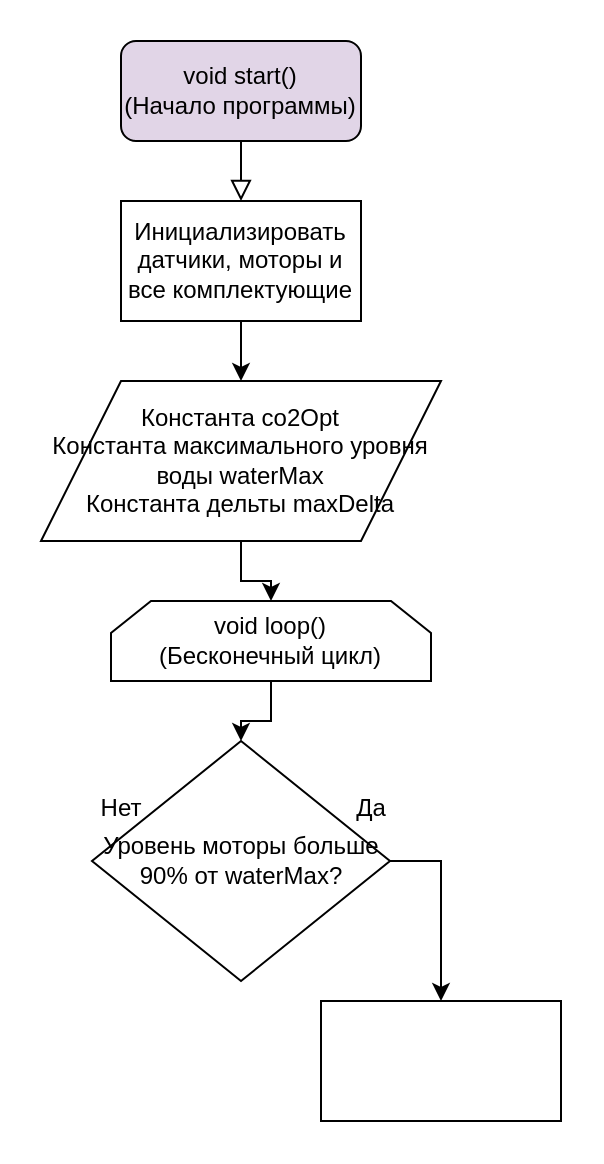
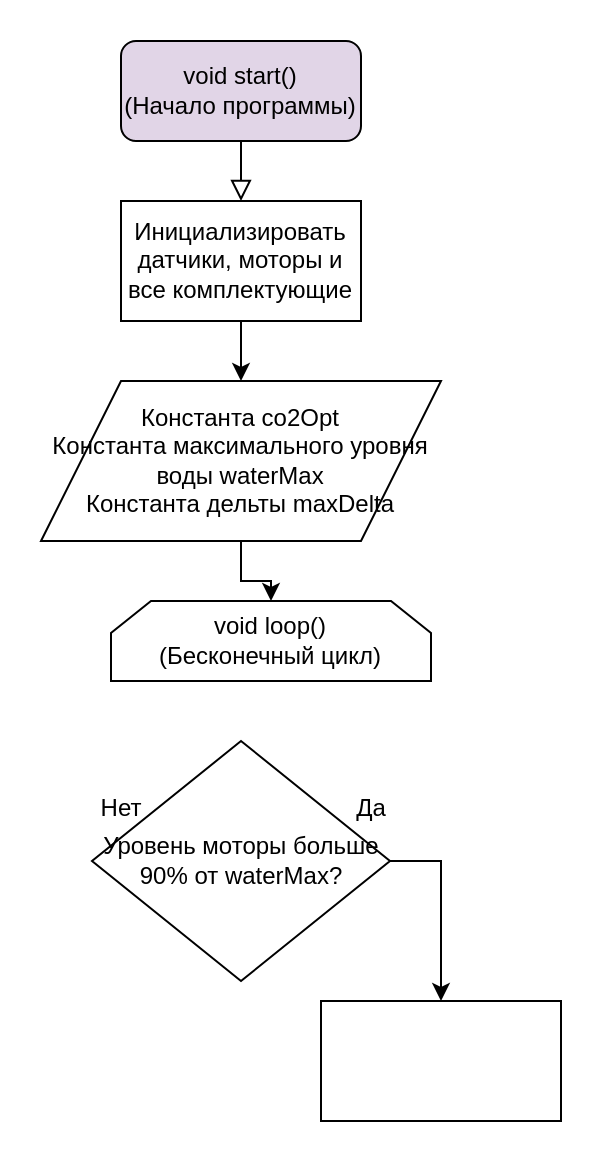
edge "void loop() (Бесконечный цикл)" -> "Уровень моторы больше 90% от waterMax?": removed
